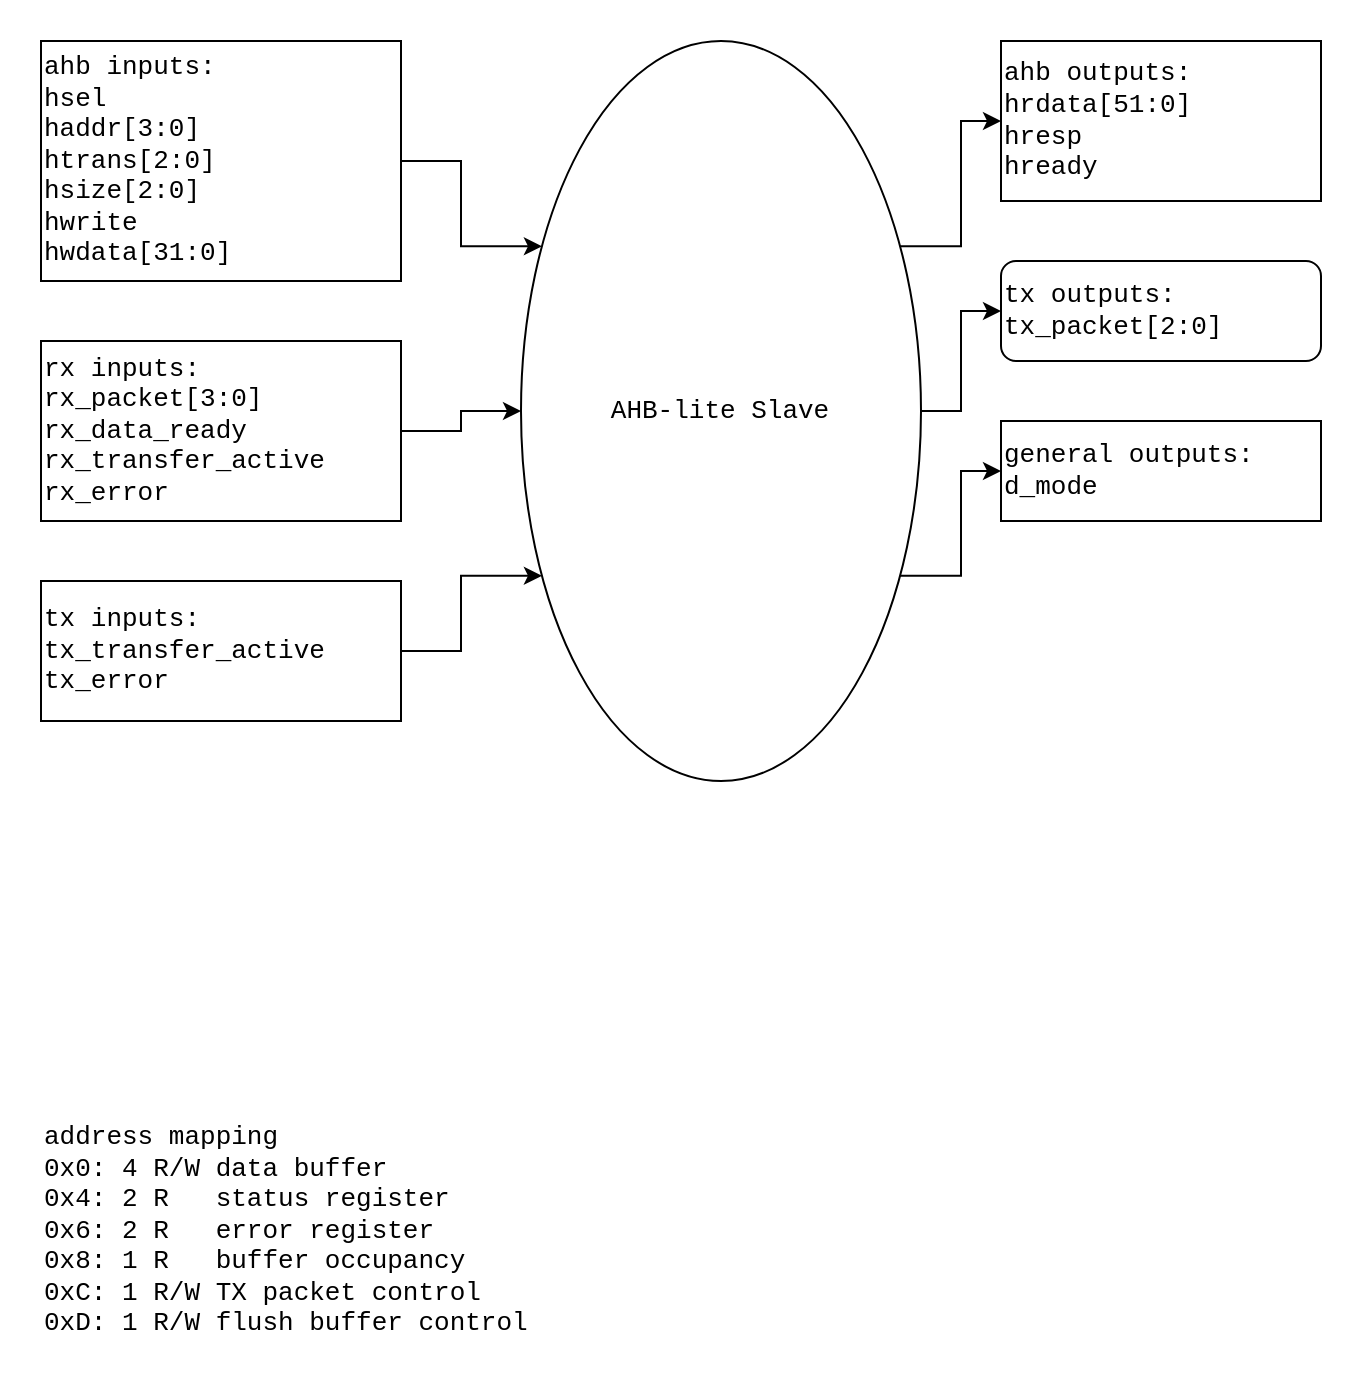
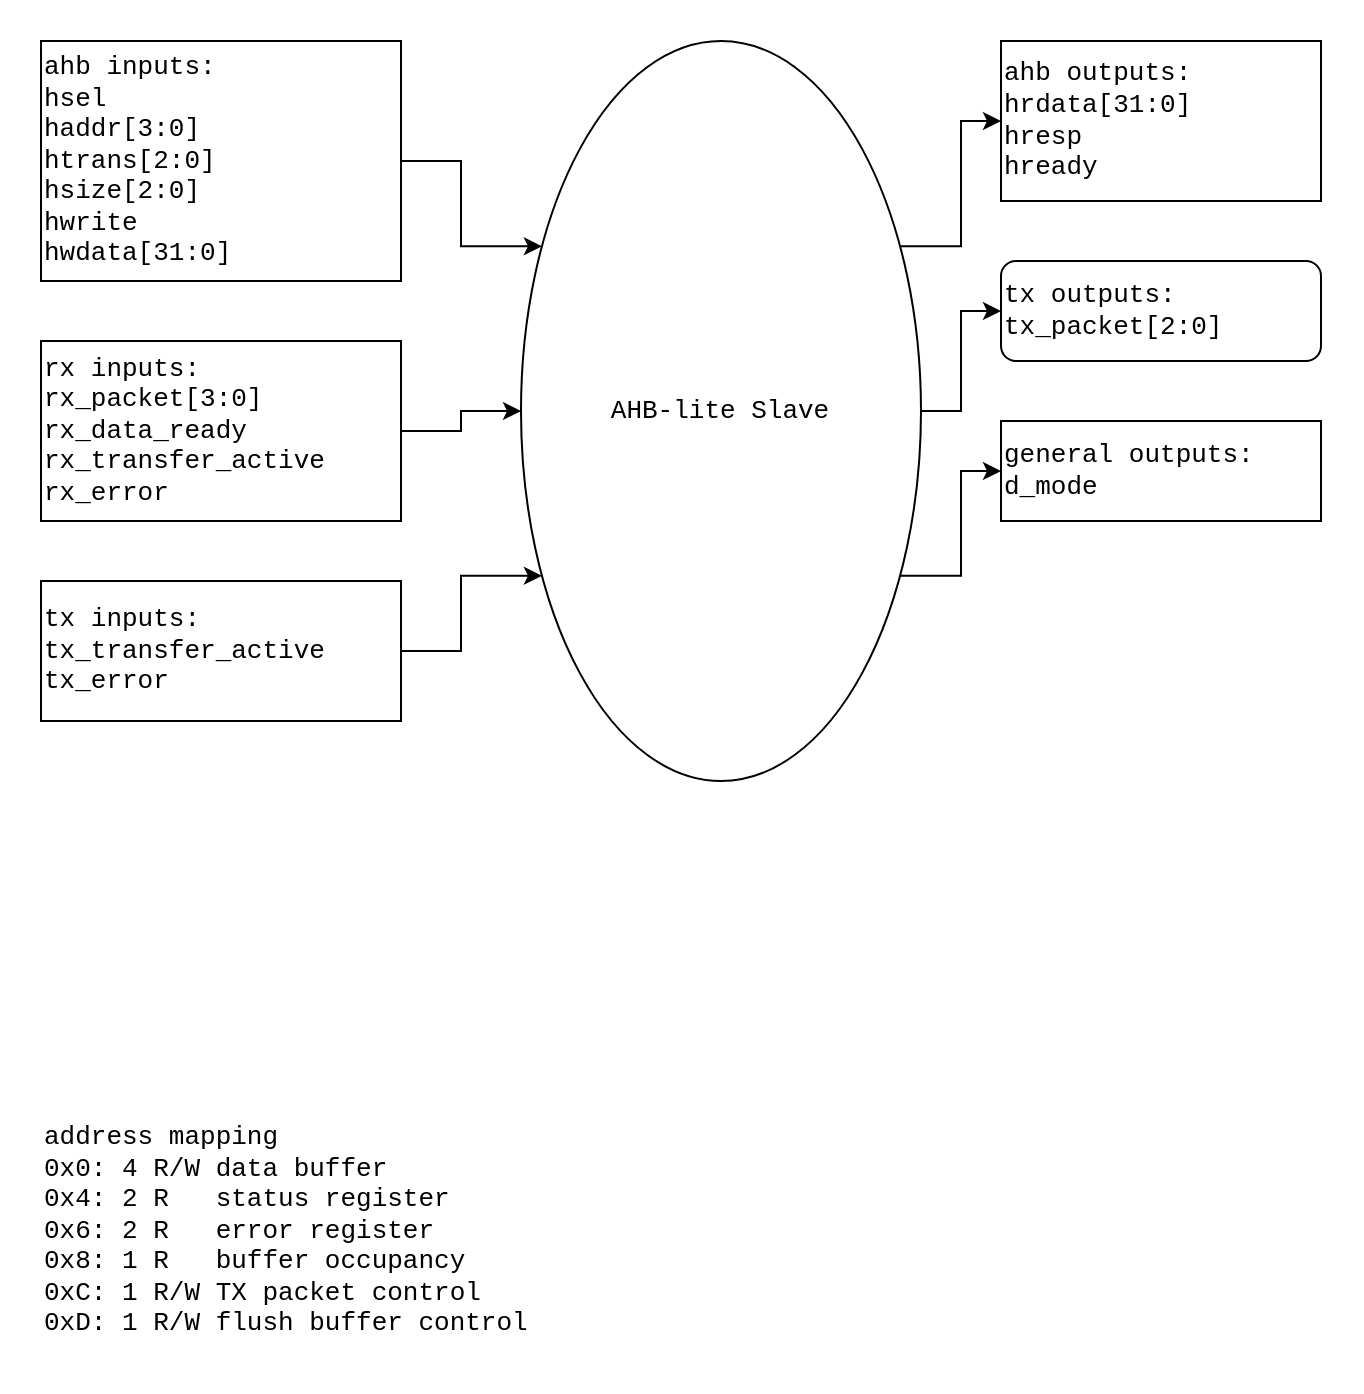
node "ahb outputs: hrdata[51:0] hresp hready": label "ahb outputs: hrdata[51:0] hresp hready" -> "ahb outputs: hrdata[31:0] hresp hready"
